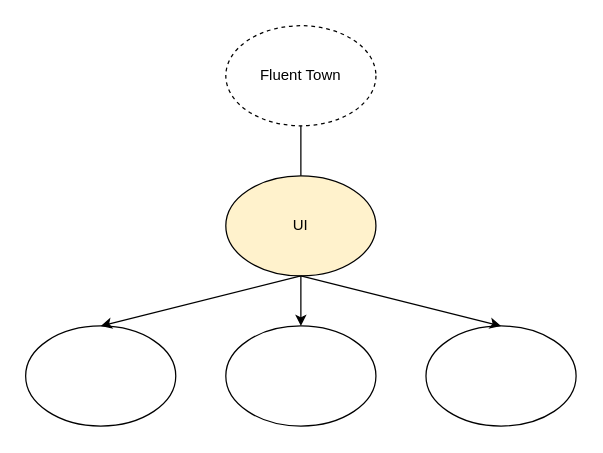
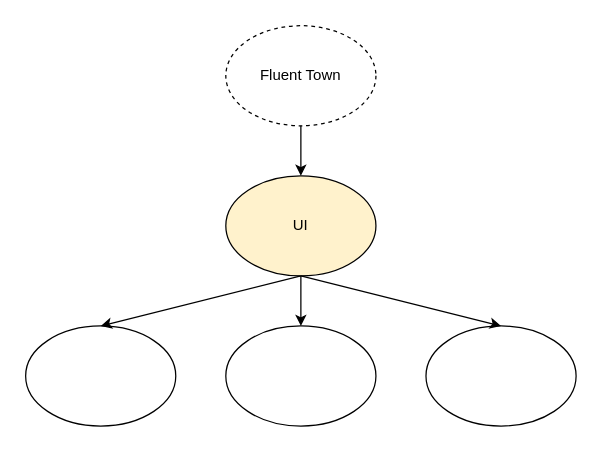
edge "Fluent Town" -- "UI": arrowhead none -> classic
